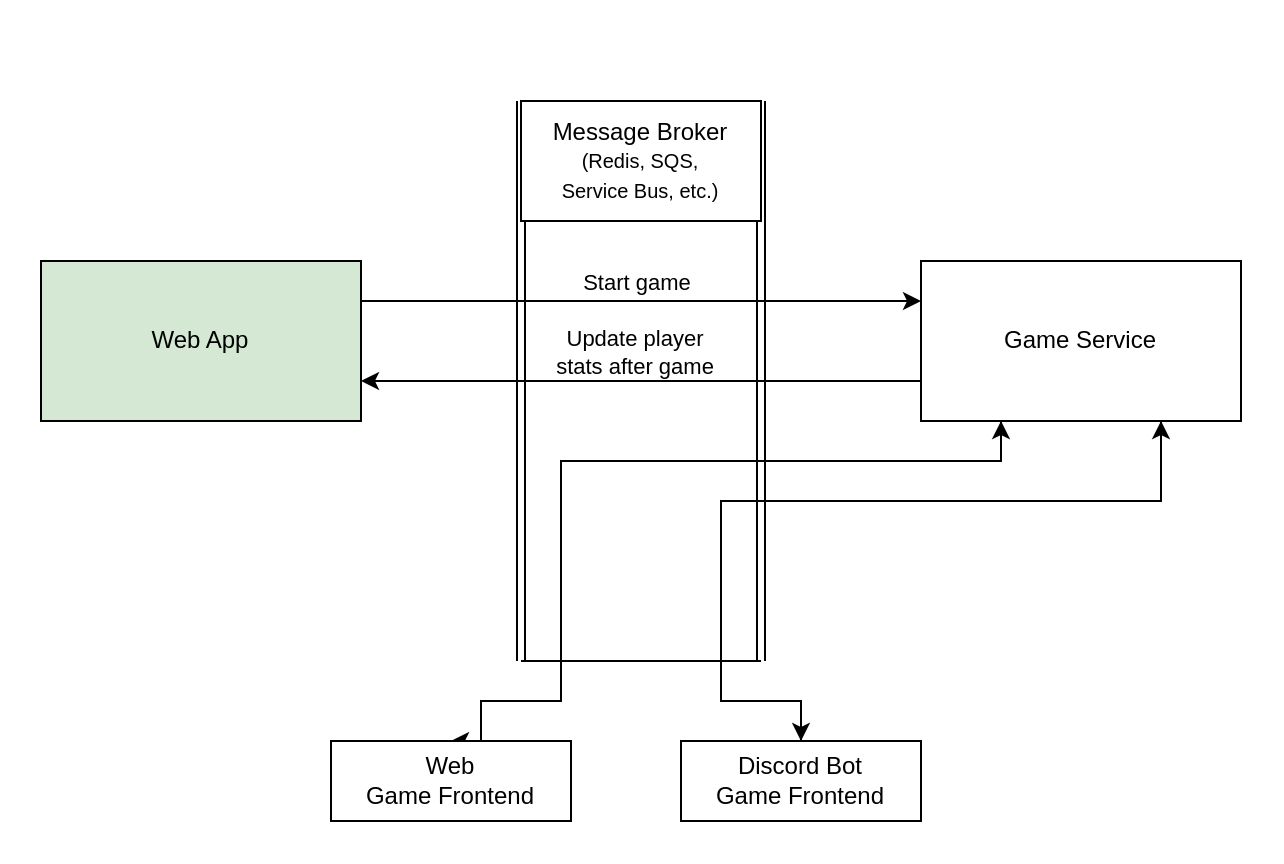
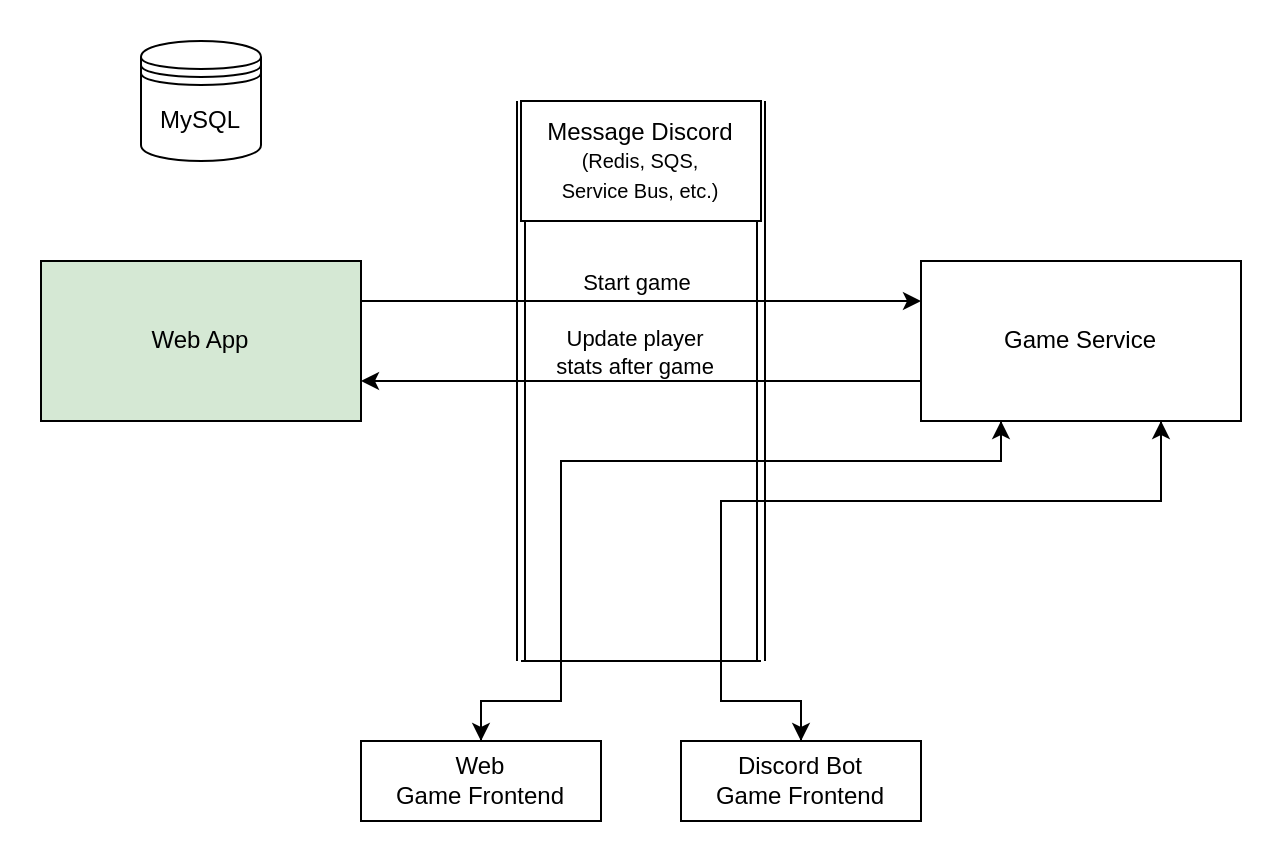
node "MySQL": added
node "Message Broker (Redis, SQS, Service Bus, etc.)": label "Message Broker (Redis, SQS, Service Bus, etc.)" -> "Message Discord (Redis, SQS, Service Bus, etc.)"
node "Web Game Frontend": moved (451, 781) -> (481, 781)
